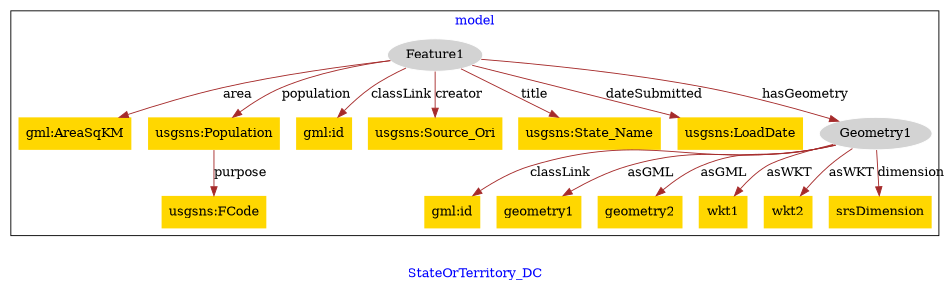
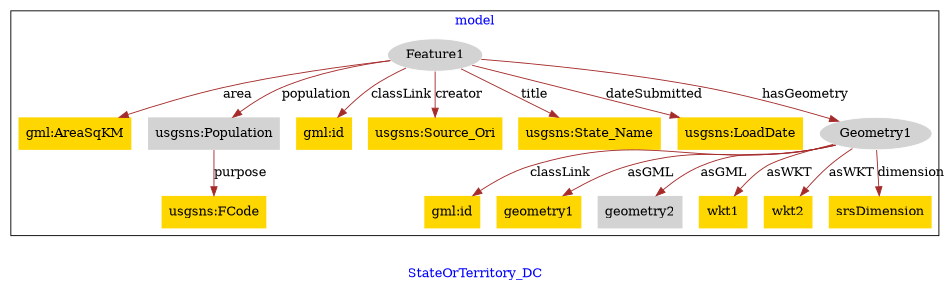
node "usgsns:Population": fillcolor gold -> lightgray
node "geometry2": fillcolor gold -> lightgray
